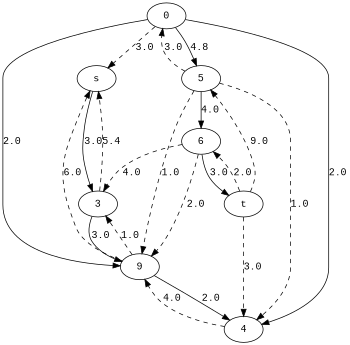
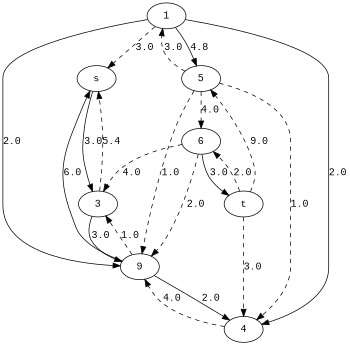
node "0": label "0" -> "1"
edge "5" -> "6": style solid -> dashed
edge "9" -> "s": style dashed -> solid
